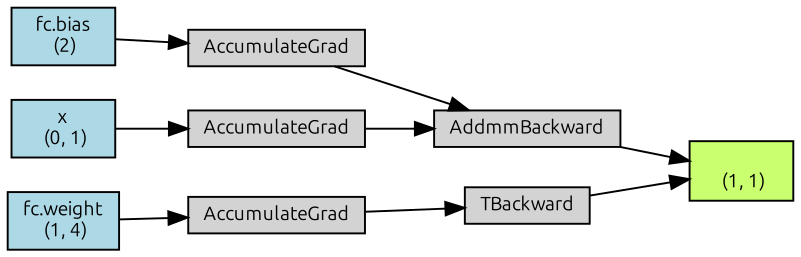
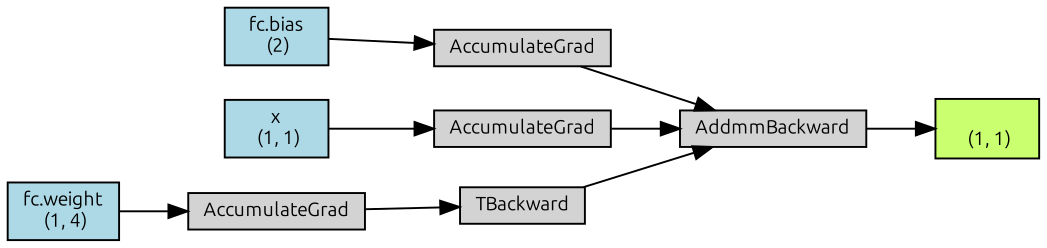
node "x (0, 1)": label "x (0, 1)" -> "x (1, 1)"
edge "TBackward" -> "(1, 1)": now "TBackward" -> "AddmmBackward"
